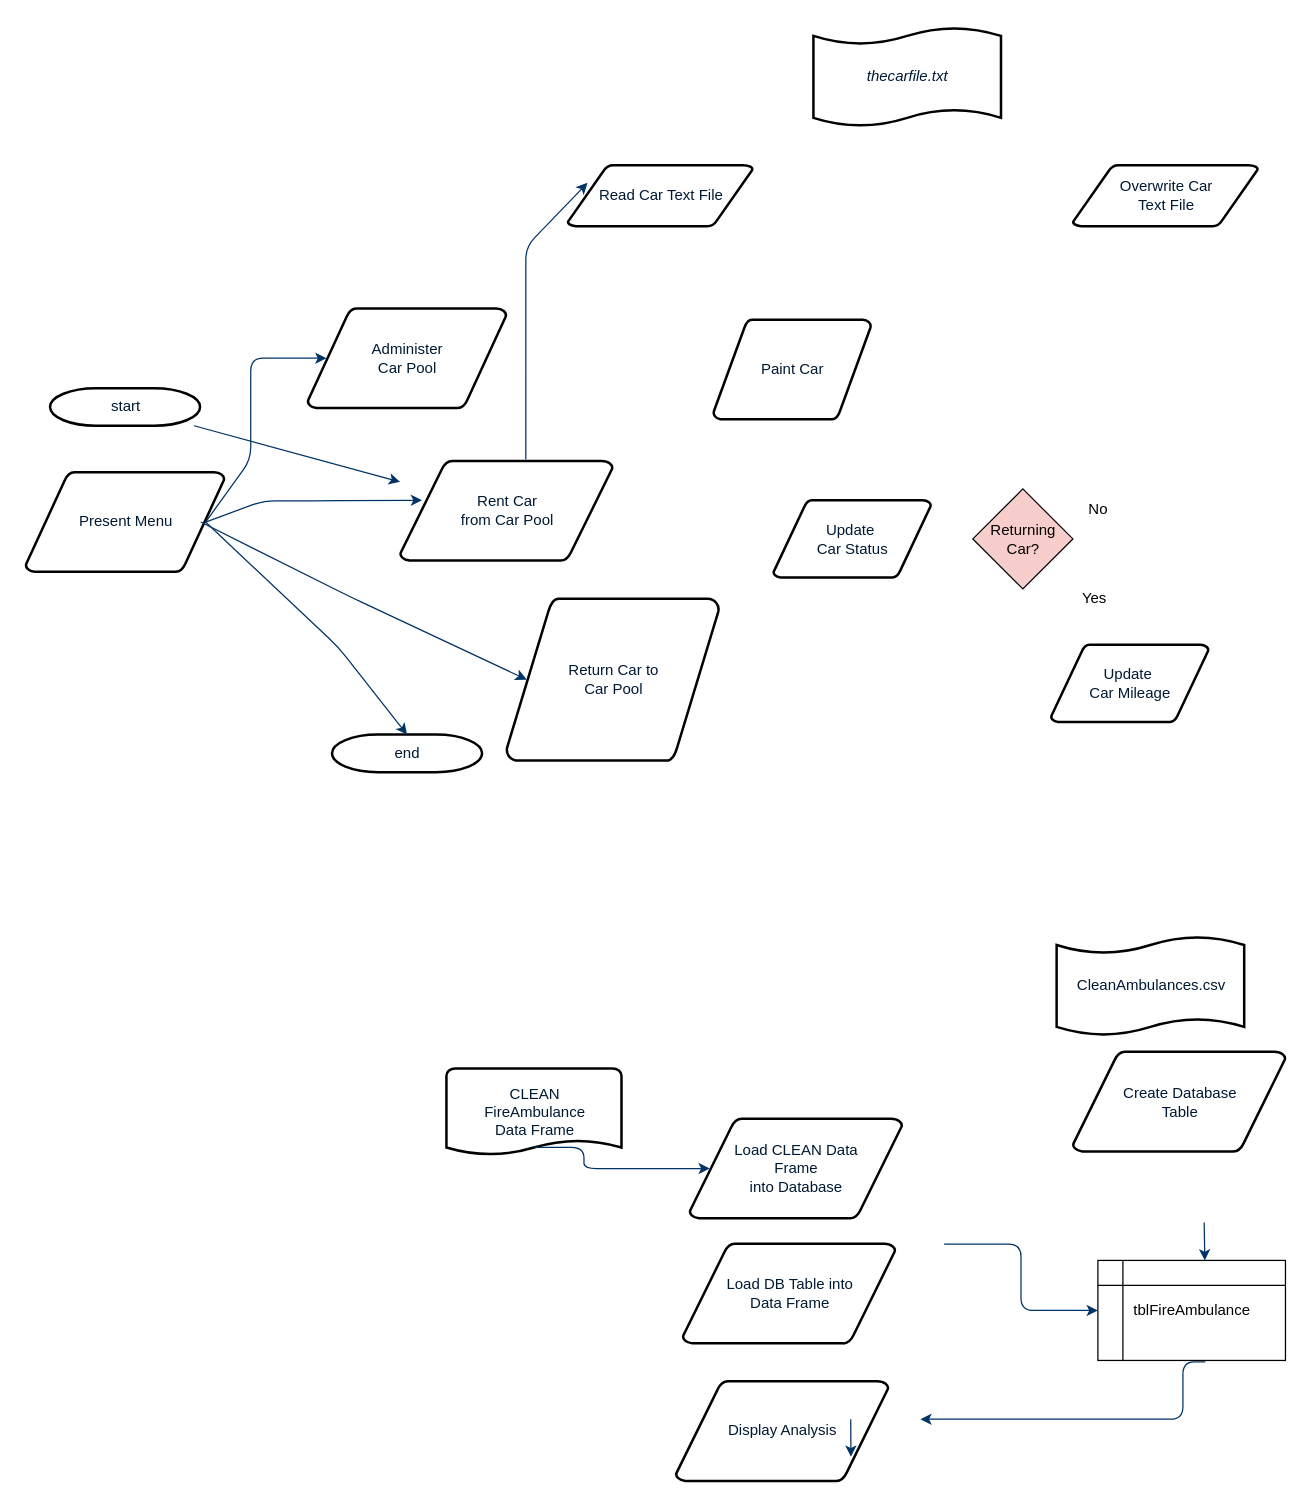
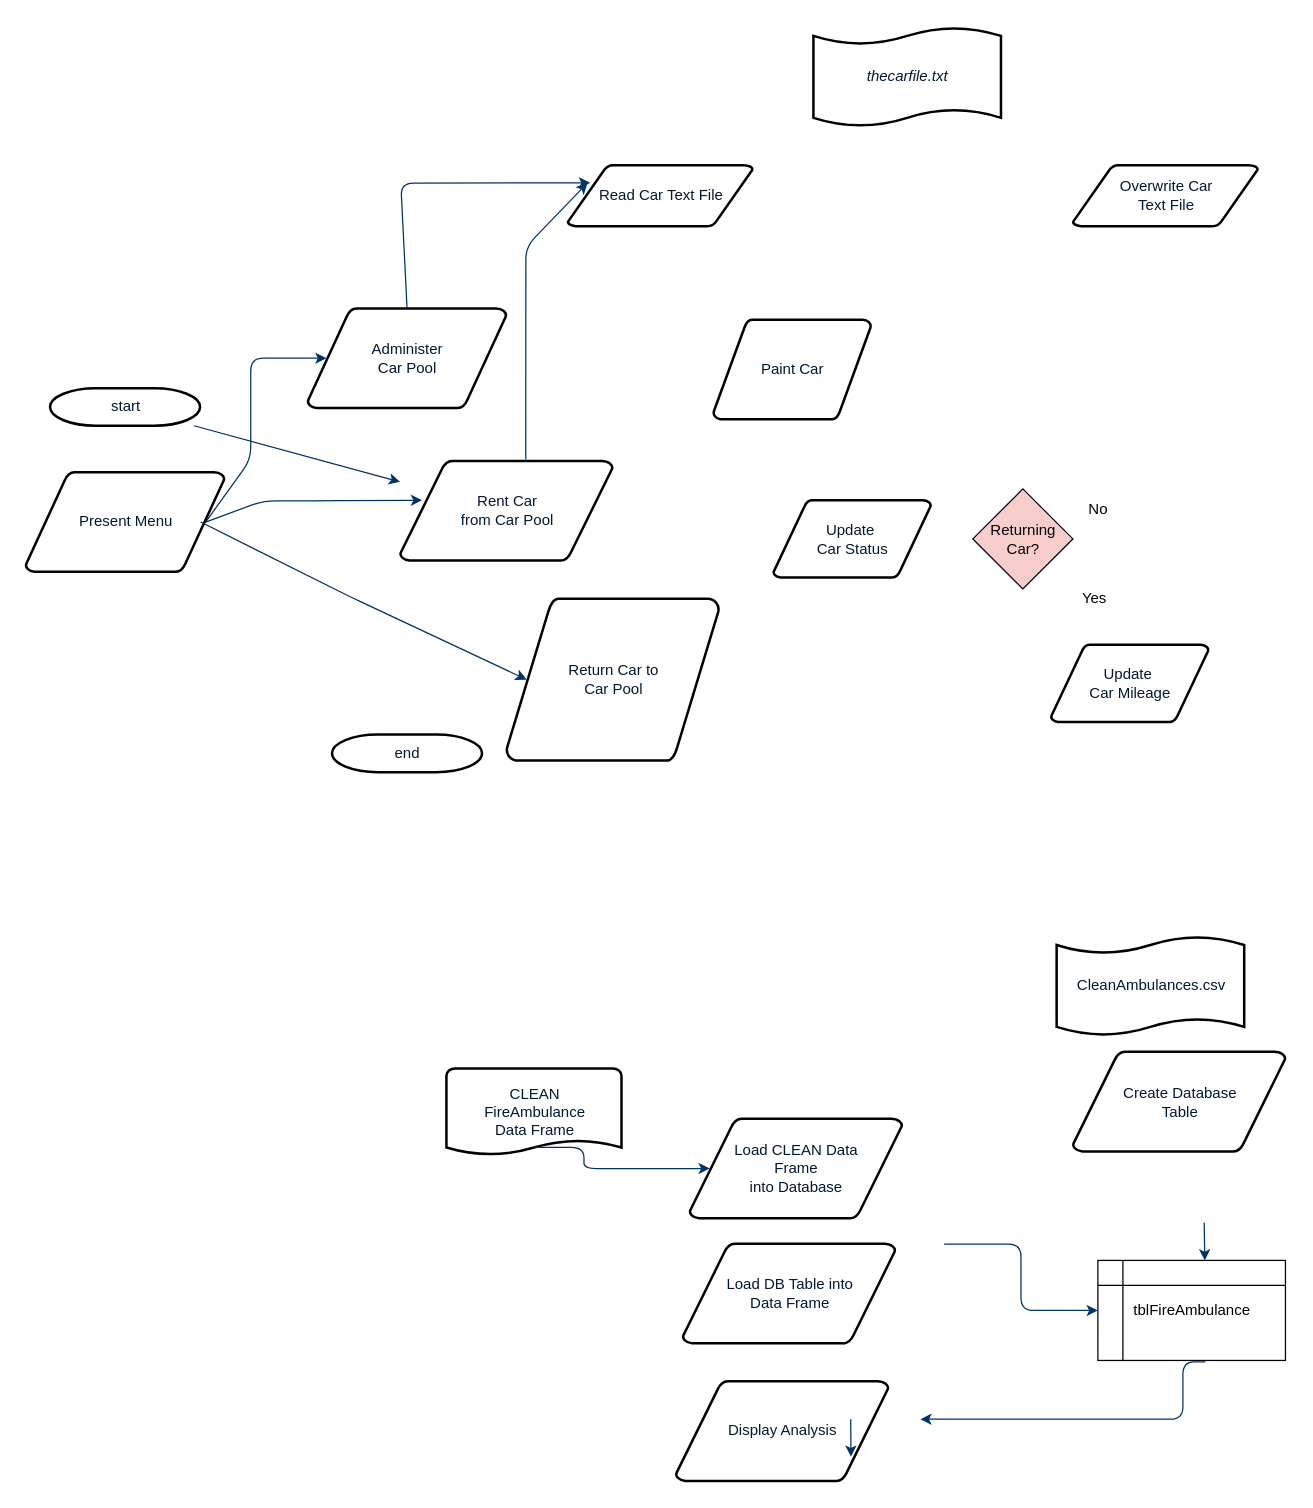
edge "Administer Car Pool" -> "Read Car Text File": added
edge "Present Menu" -> "end": removed
